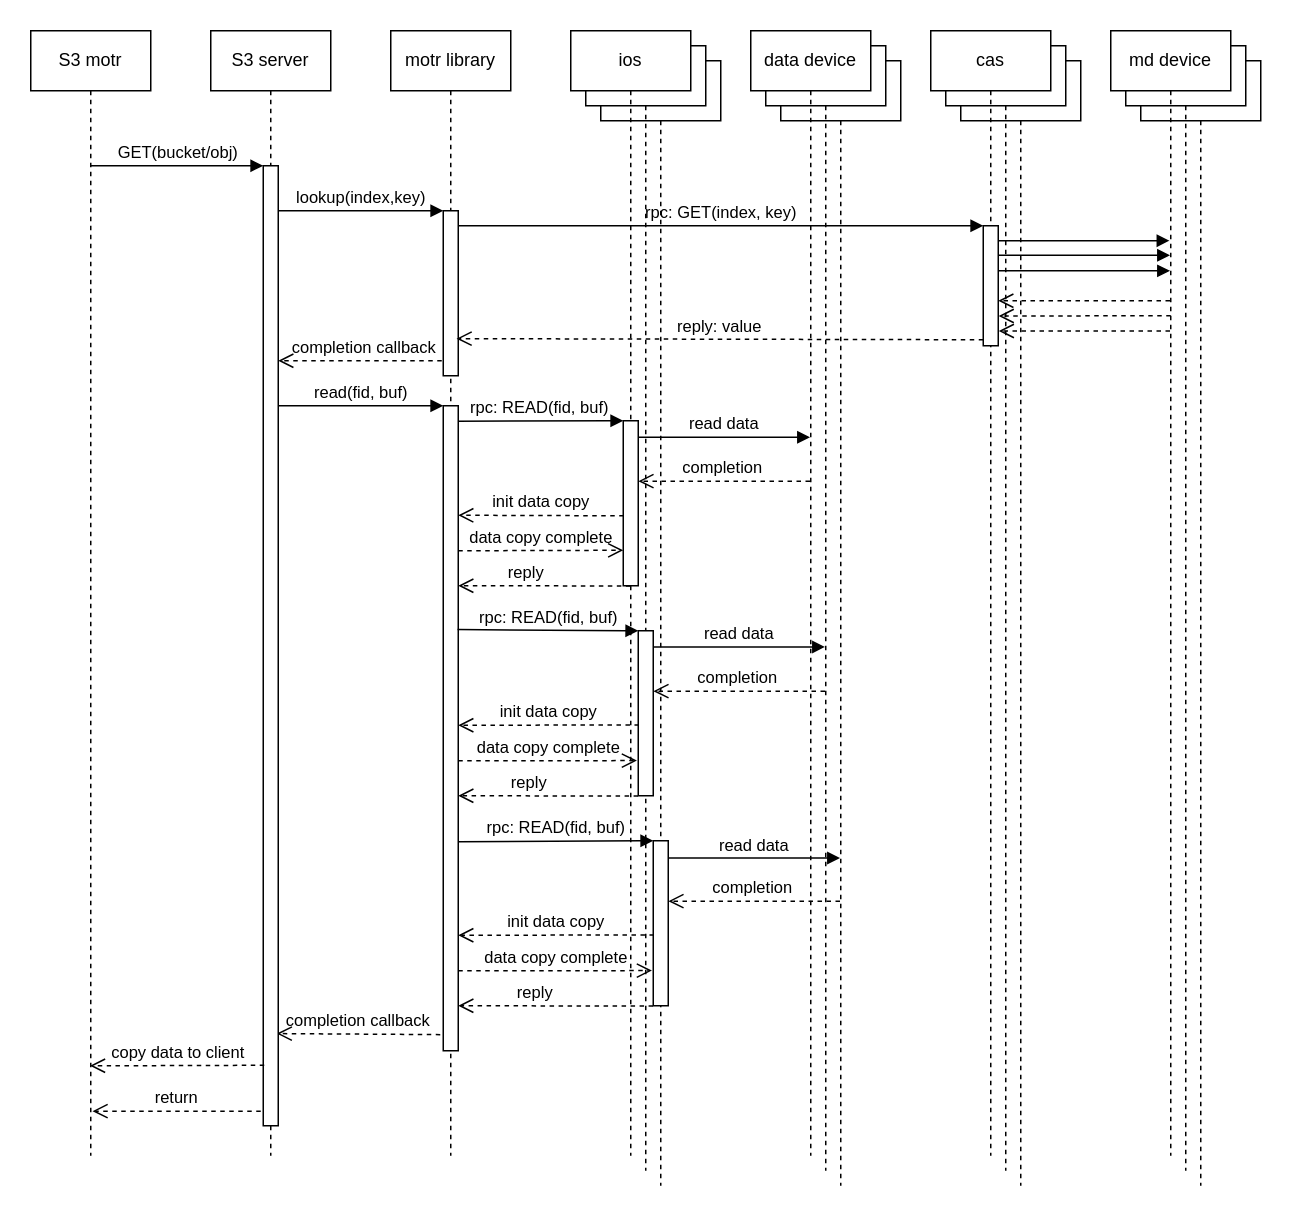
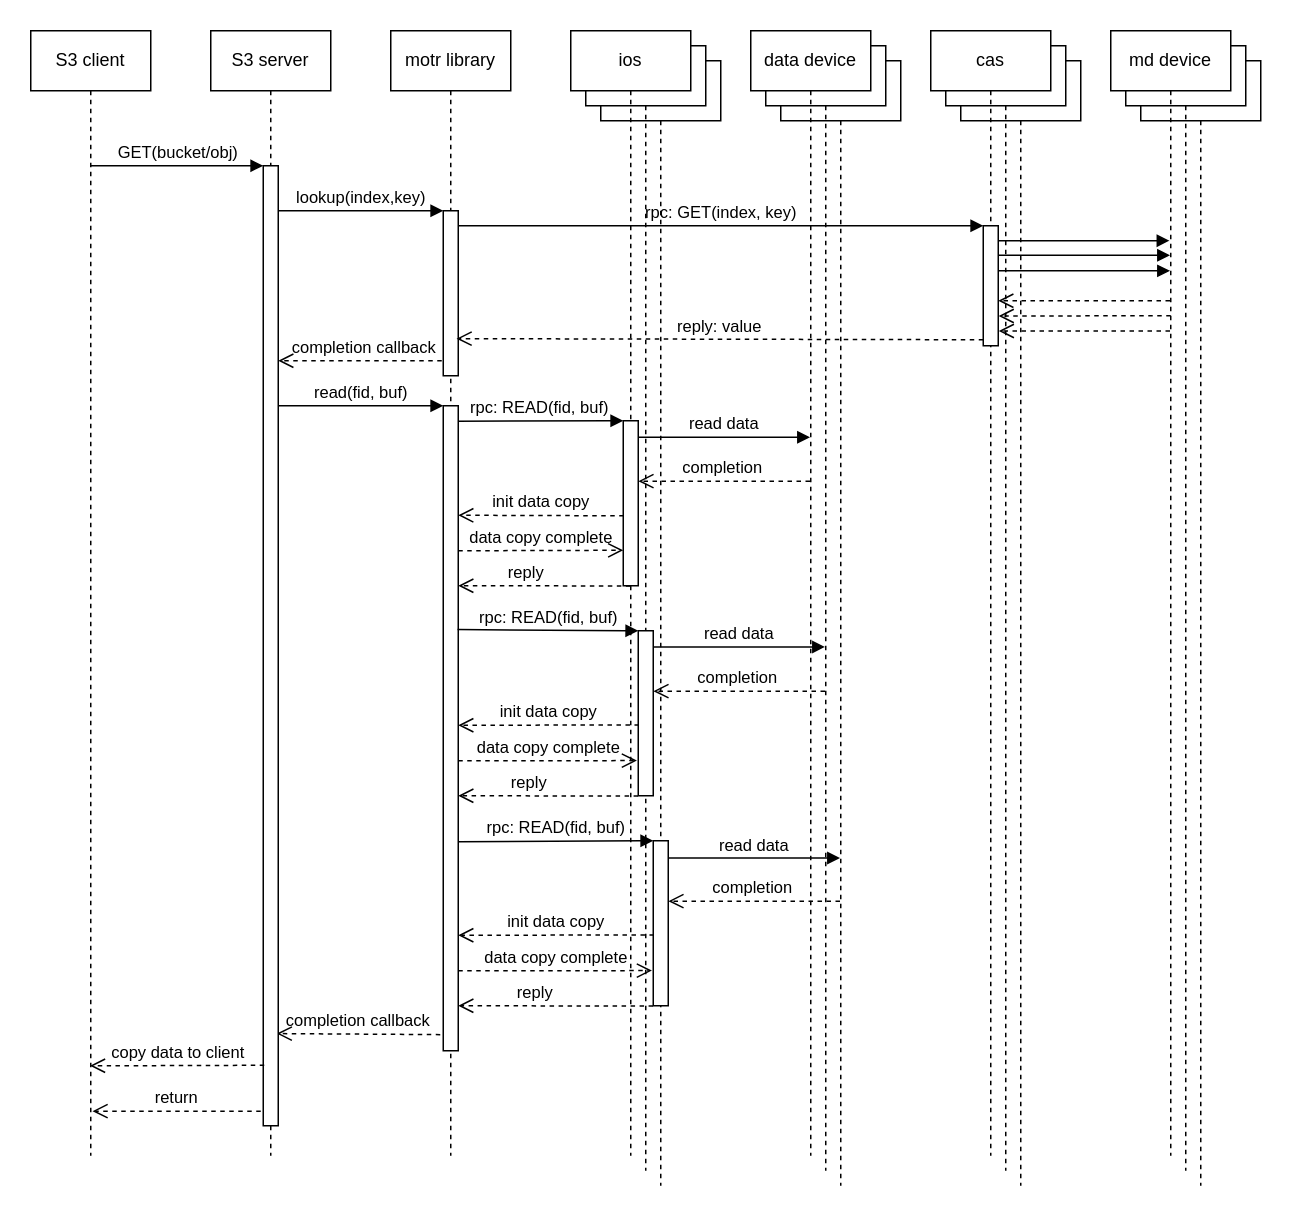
node "S3 motr": label "S3 motr" -> "S3 client"
